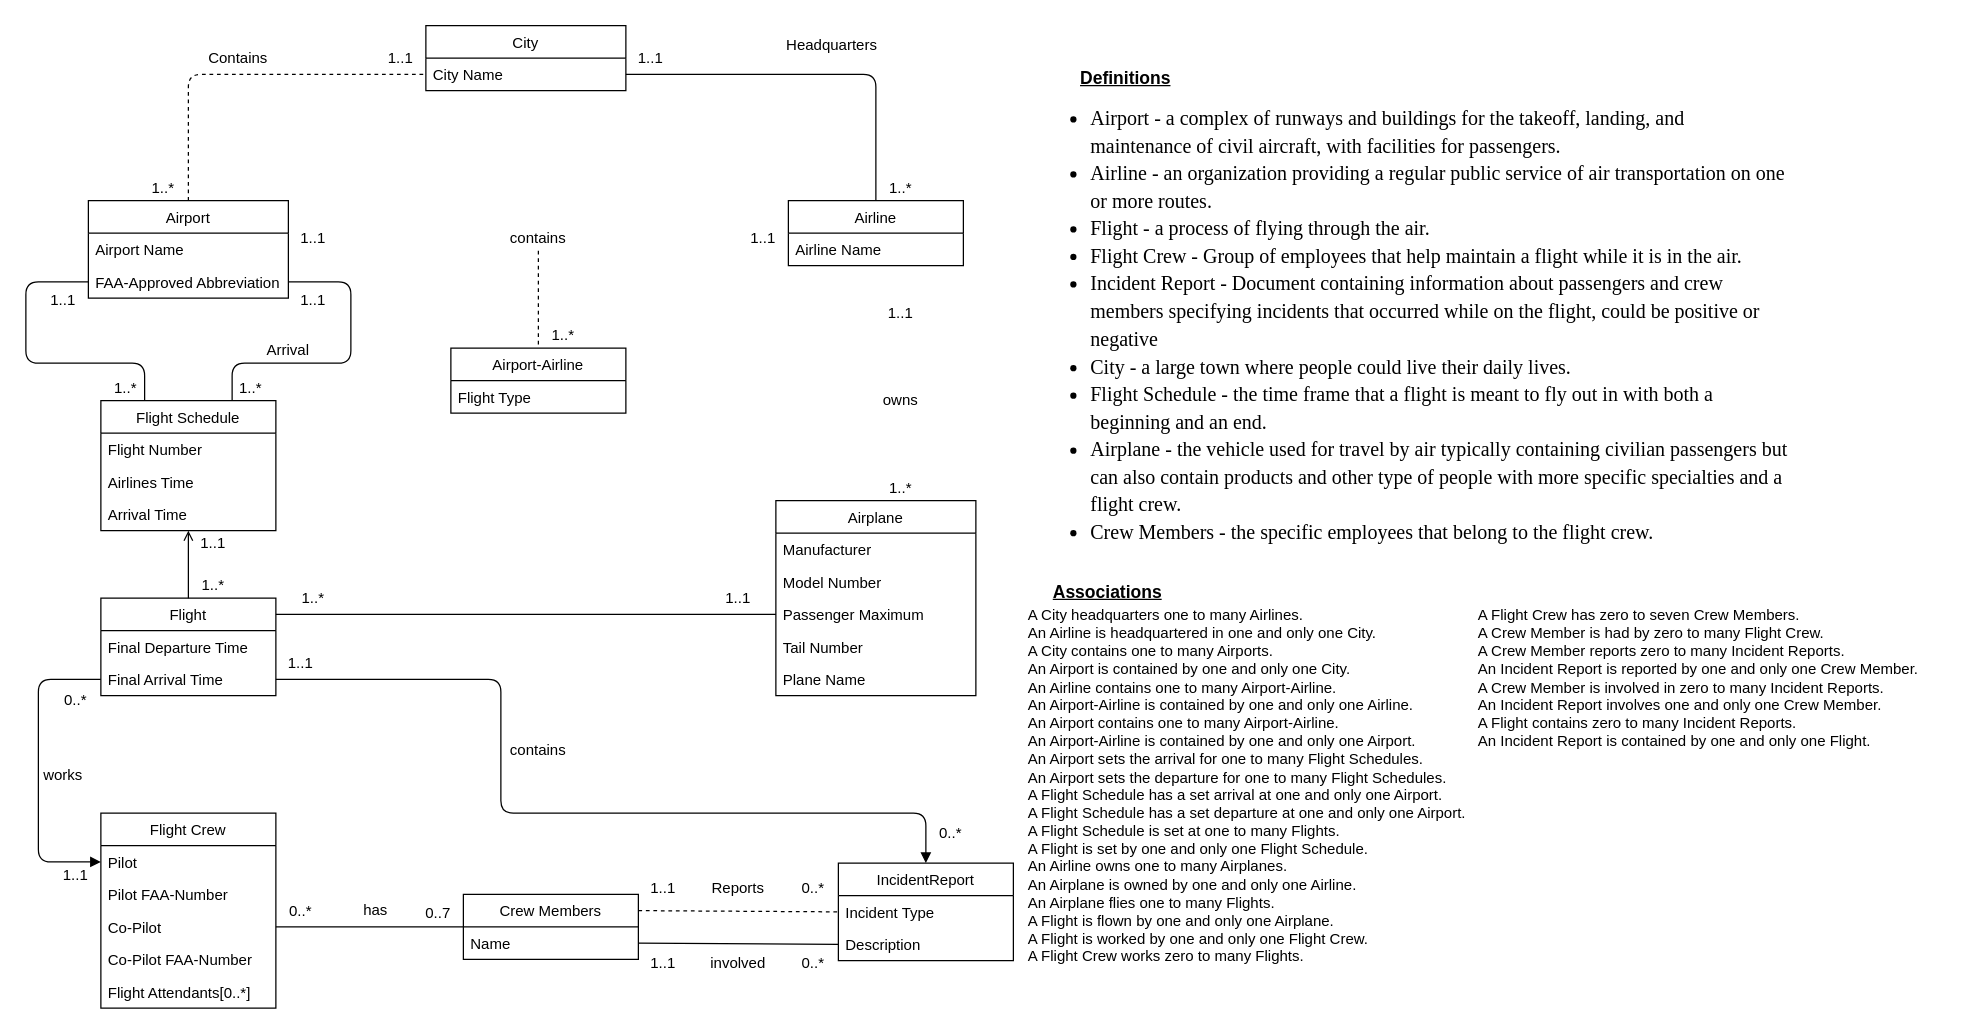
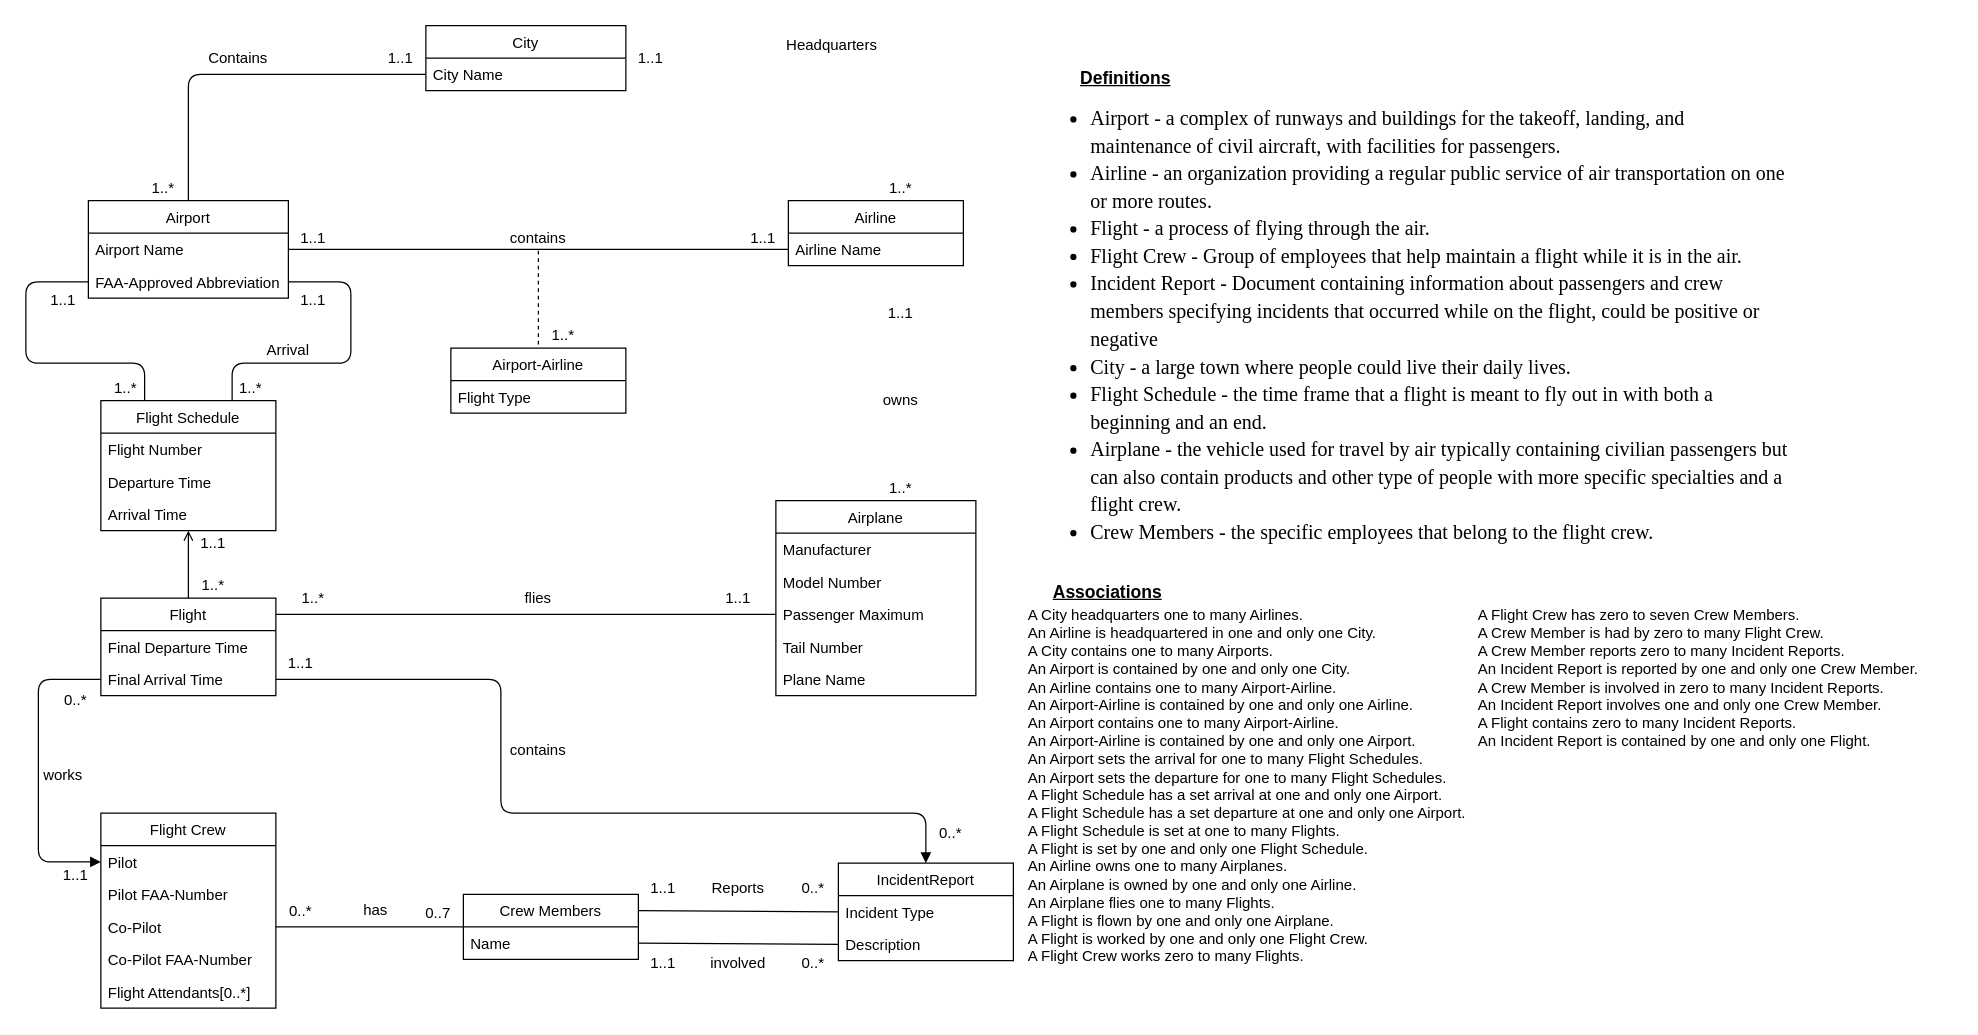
edge "City Name" -- "Airport": style dashed -> solid
edge "City Name" -- "Airline": removed
edge "Airport Name" -- "Airline Name": added
node "Airlines Time": label "Airlines Time" -> "Departure Time"
node "flies": added
edge "Incident Type" -- "Crew Members": style dashed -> solid
